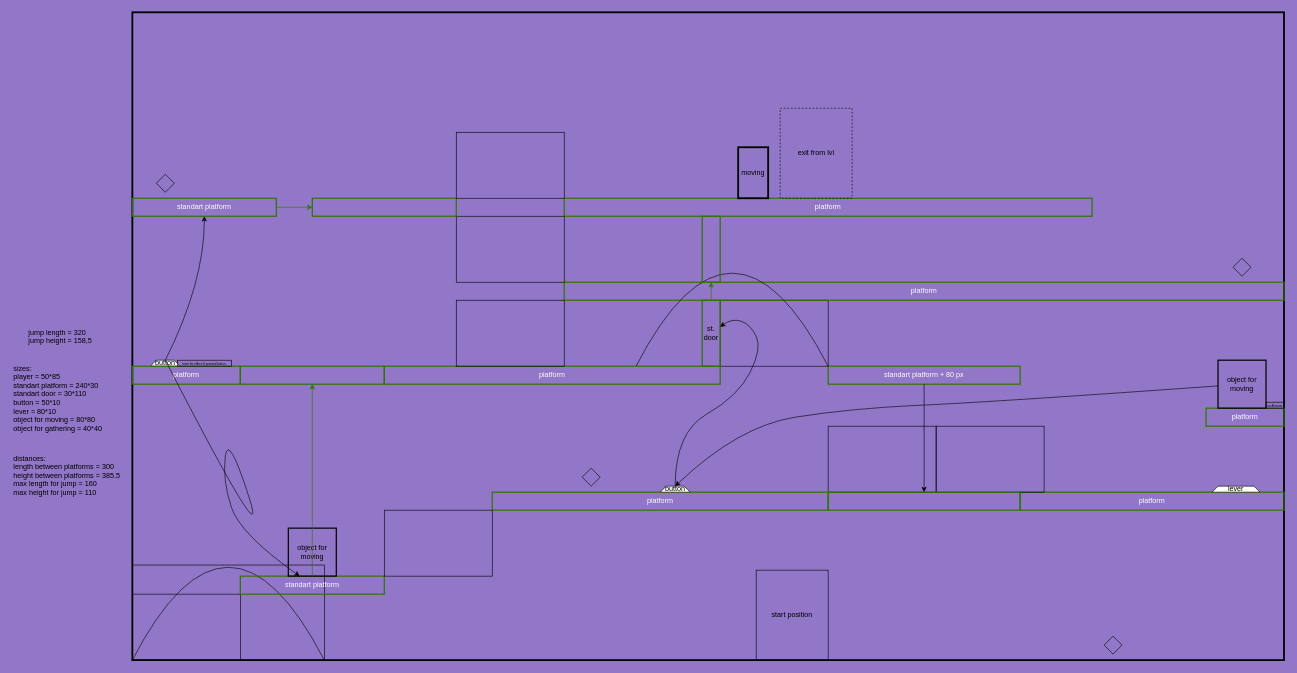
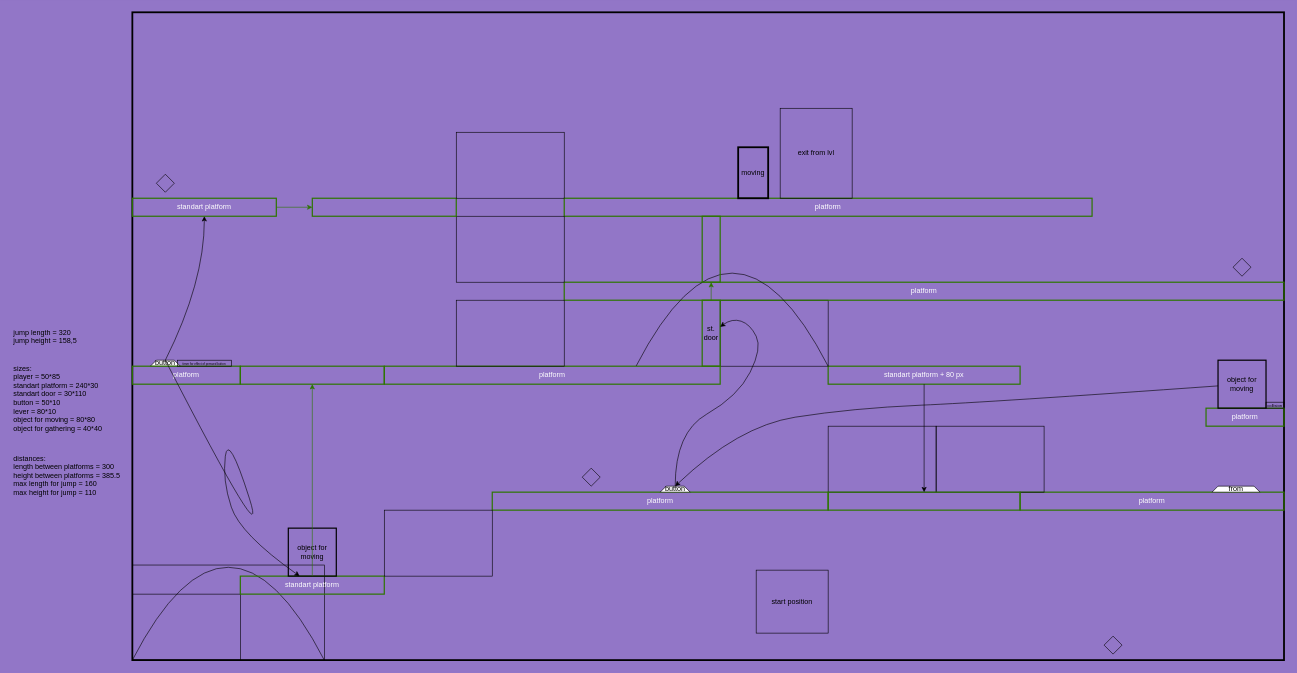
node "exit from lvl": style dashed -> solid
node "jump length = 320 jump height = 158,5": moved (63, 336) -> (48, 336)
node "lever": label "lever" -> "from"
node "start position": size 72x90 -> 72x63
